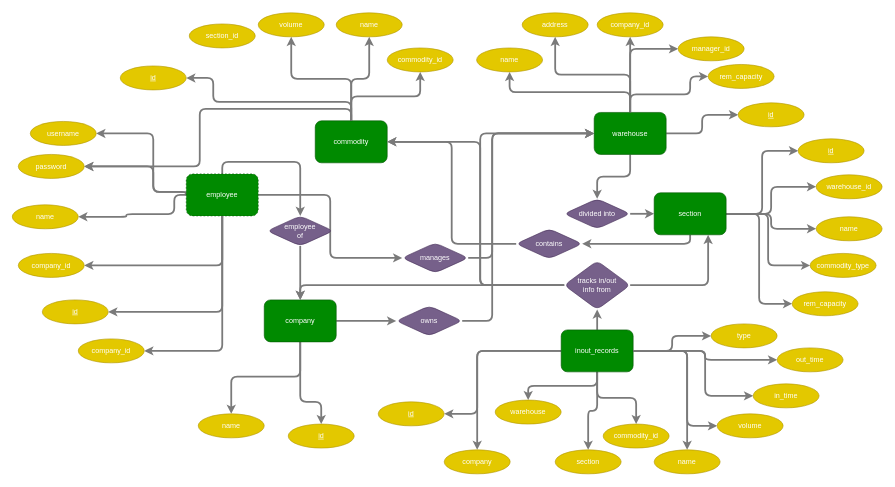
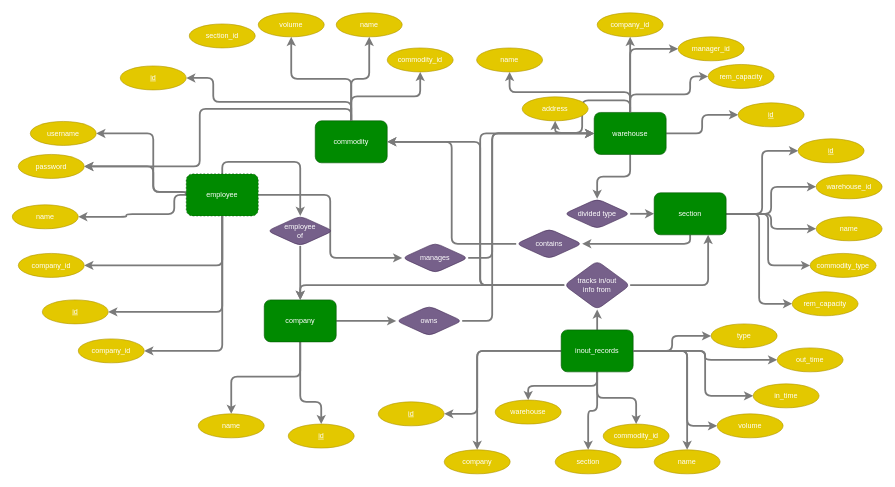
node "address": moved (555, 25) -> (555, 109)
node "divided into": label "divided into" -> "divided type"
